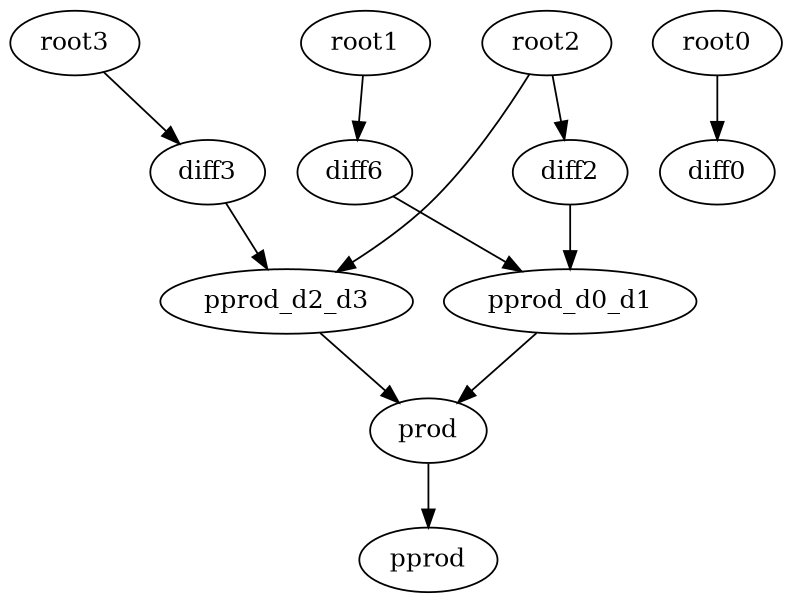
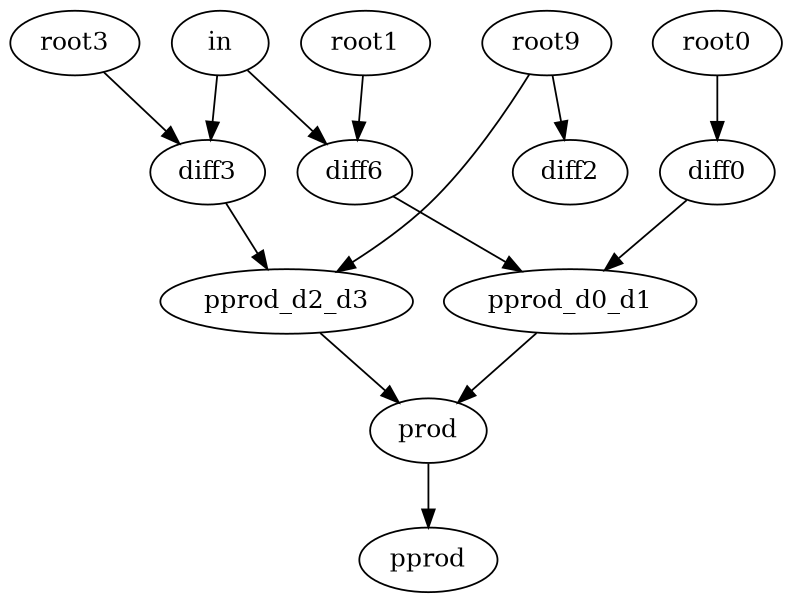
node "in": added
node "root2": label "root2" -> "root9"
edge "diff2" -> "pprod_d0_d1": now "diff0" -> "pprod_d0_d1"
